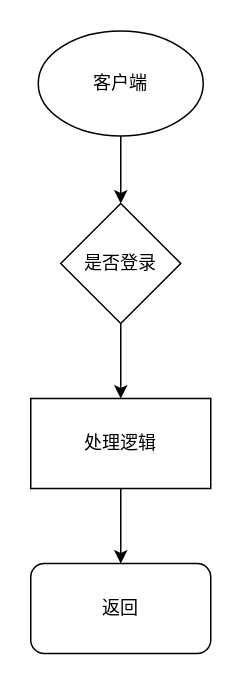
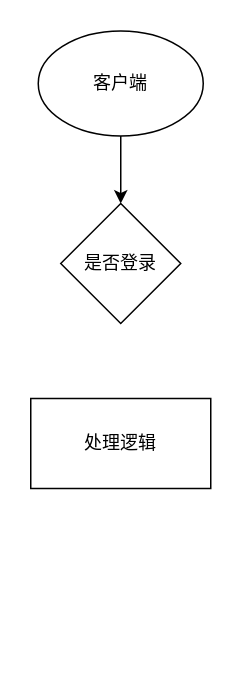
edge "是否登录" -> "处理逻辑": removed
edge "处理逻辑" -> "返回": removed
node "返回": removed
